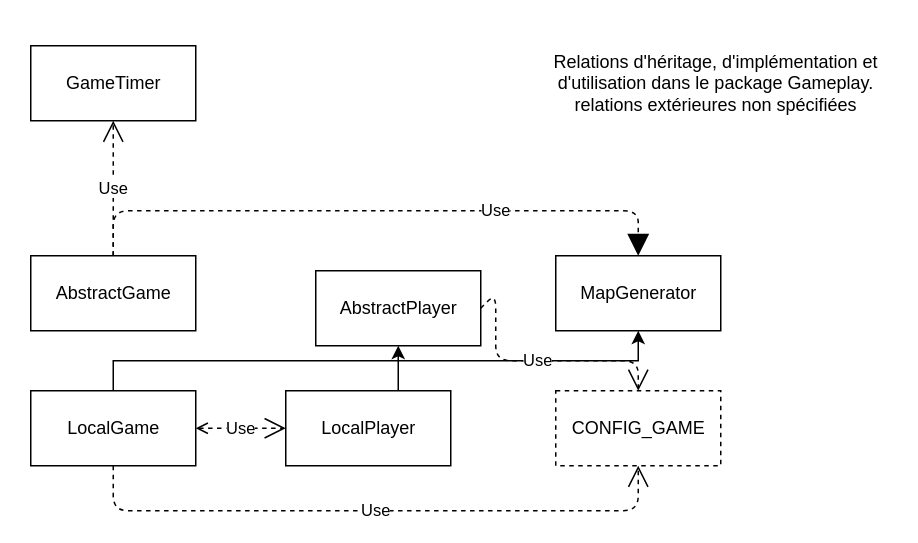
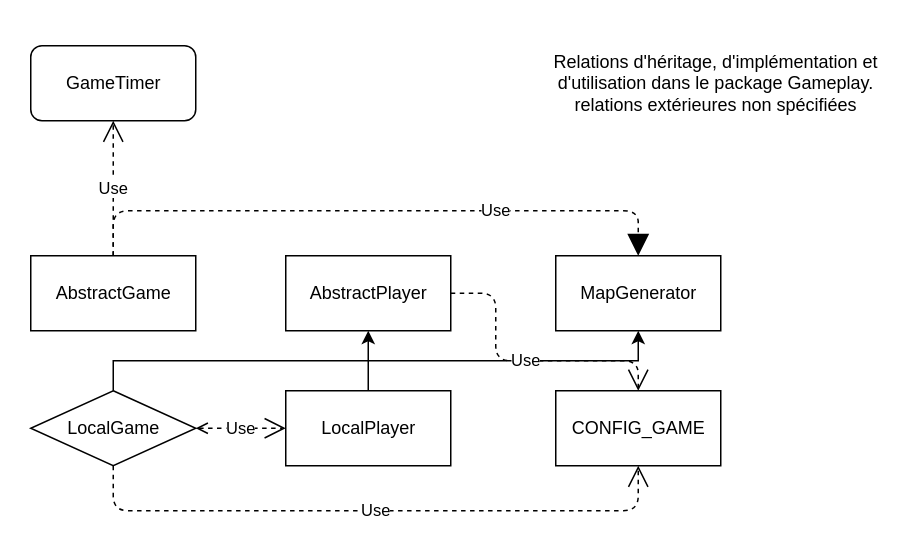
node "GameTimer": shape rectangle -> rounded rectangle
node "AbstractPlayer": moved (398, 308) -> (368, 293)
node "LocalGame": shape rectangle -> diamond
node "CONFIG_GAME": style dashed -> solid
